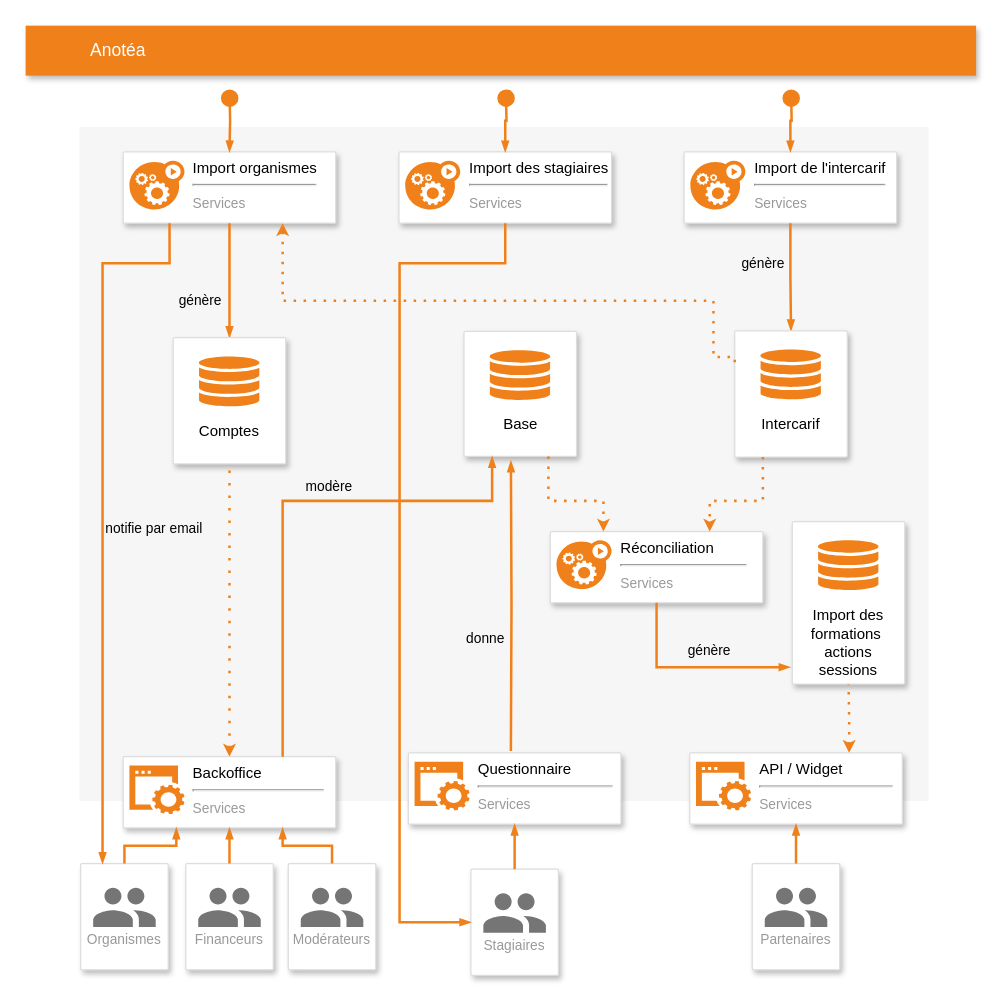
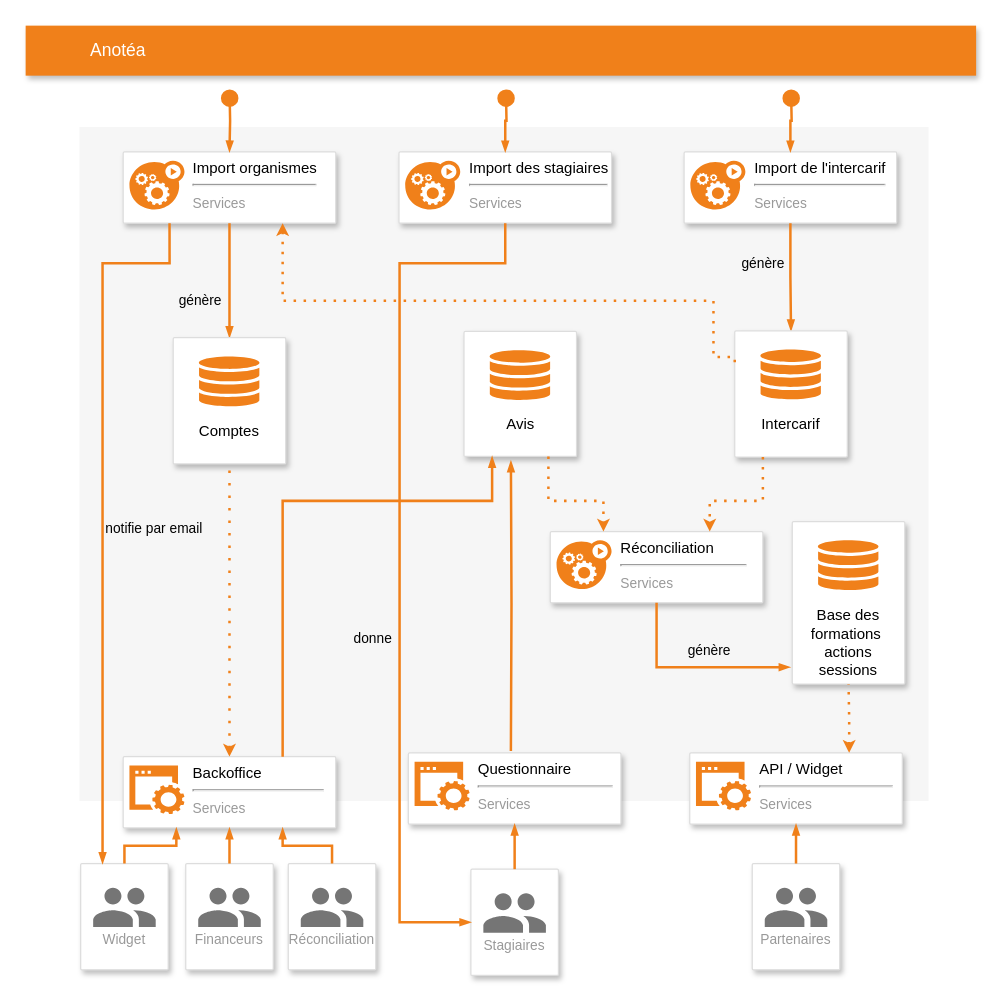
node "Base": label "Base" -> "Avis"
node "modère": removed
node "donne": moved (486, 638) -> (373, 638)
node "Import des formations actions sessions": label "Import des formations actions sessions" -> "Base des formations actions sessions"
node "Organismes": label "Organismes" -> "Widget"
node "Modérateurs": label "Modérateurs" -> "Réconciliation"
